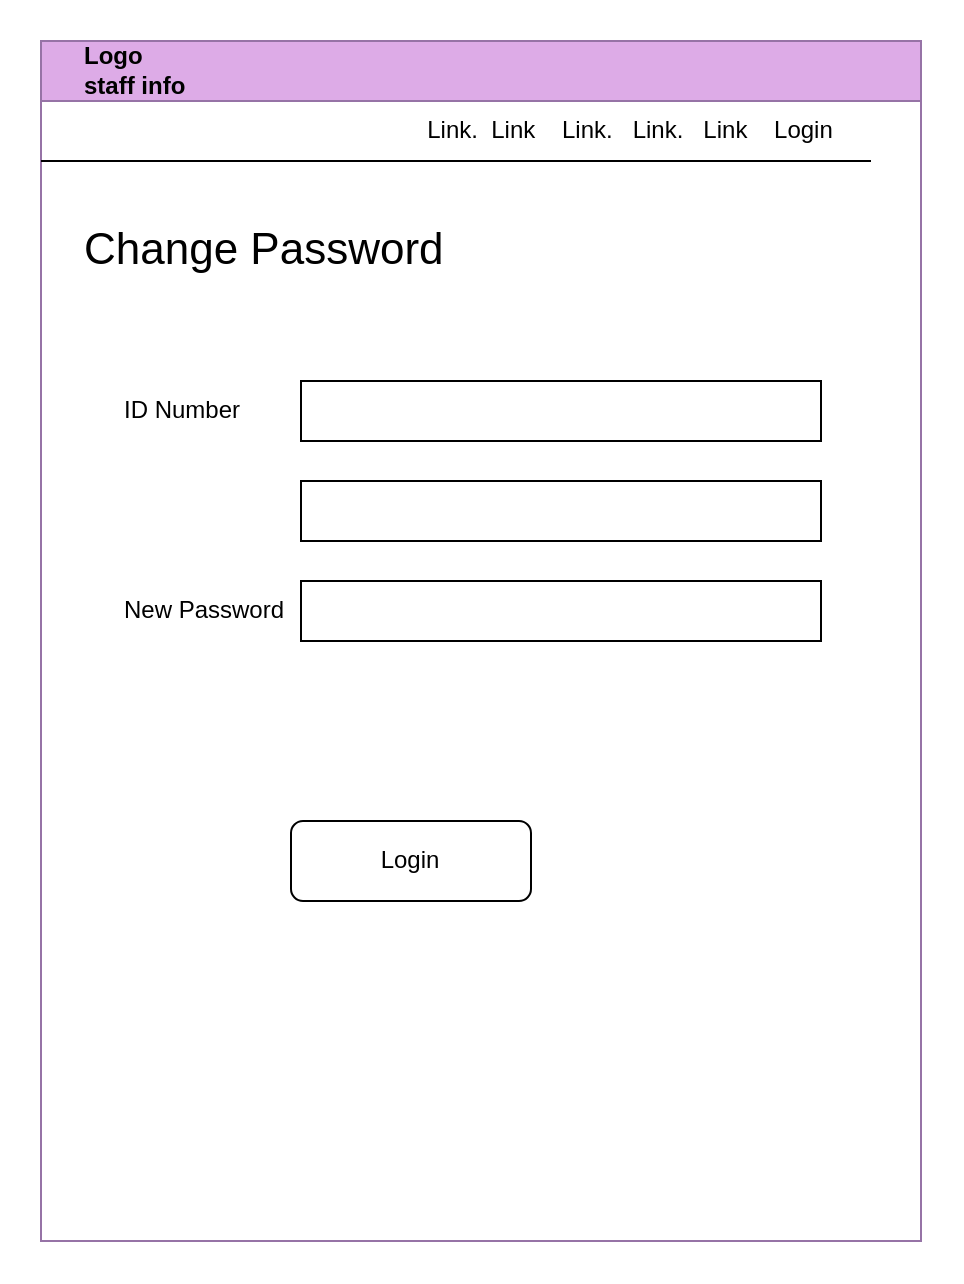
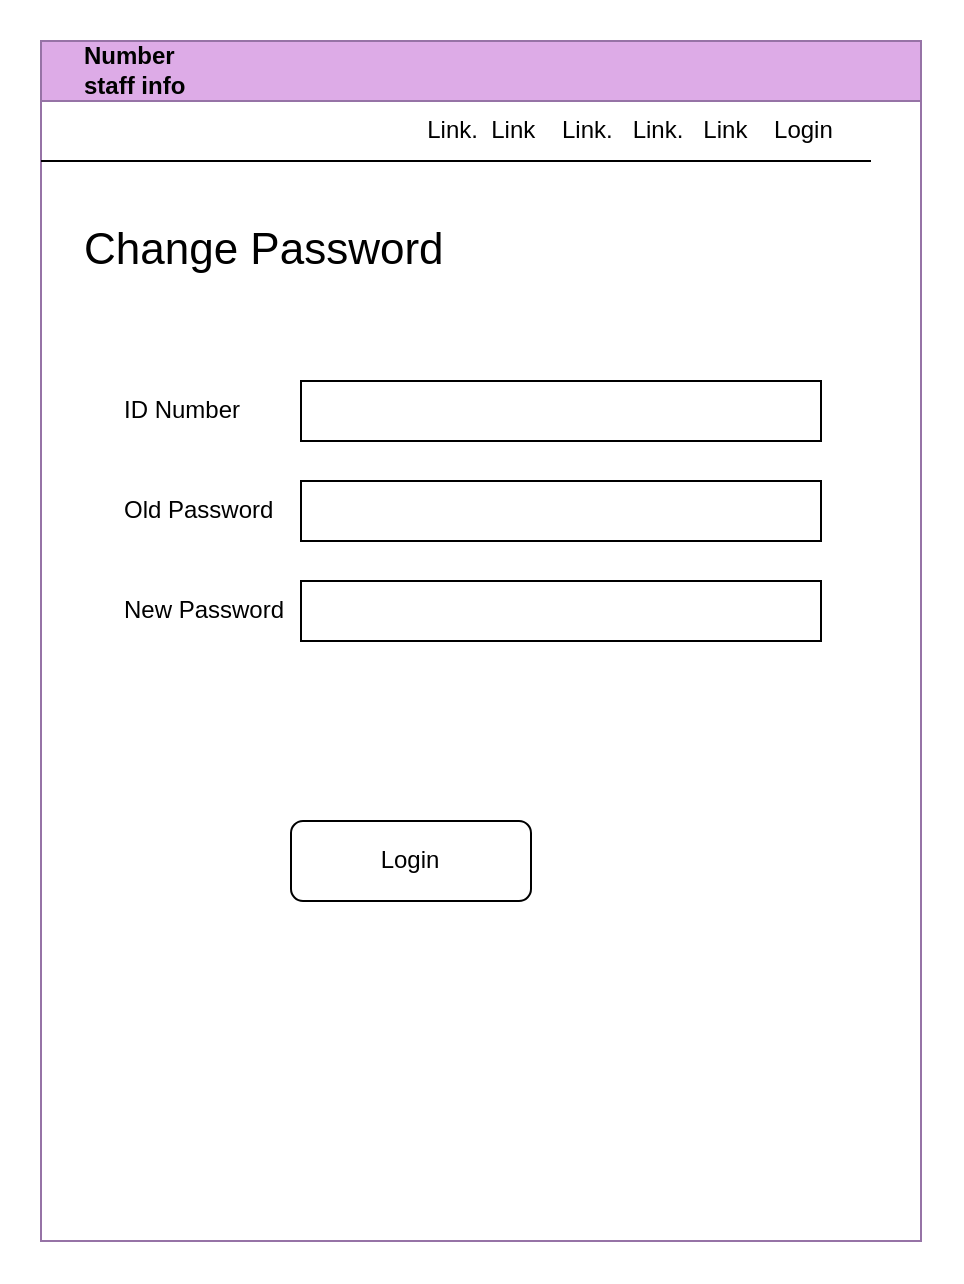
node "Logo staff info": label "Logo staff info" -> "Number staff info"
node "Old Password": added
